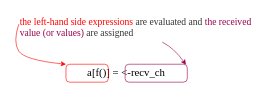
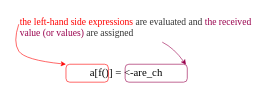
node "a[f()] = <-recv_ch": label "a[f()] = <-recv_ch" -> "a[f()] = <-are_ch"
